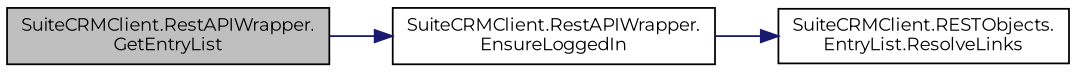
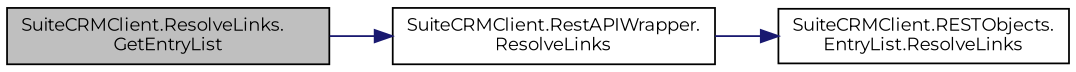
node "SuiteCRMClient.RestAPIWrapper. GetEntryList": label "SuiteCRMClient.RestAPIWrapper. GetEntryList" -> "SuiteCRMClient.ResolveLinks. GetEntryList"
node "SuiteCRMClient.RestAPIWrapper. EnsureLoggedIn": label "SuiteCRMClient.RestAPIWrapper. EnsureLoggedIn" -> "SuiteCRMClient.RestAPIWrapper. ResolveLinks"
